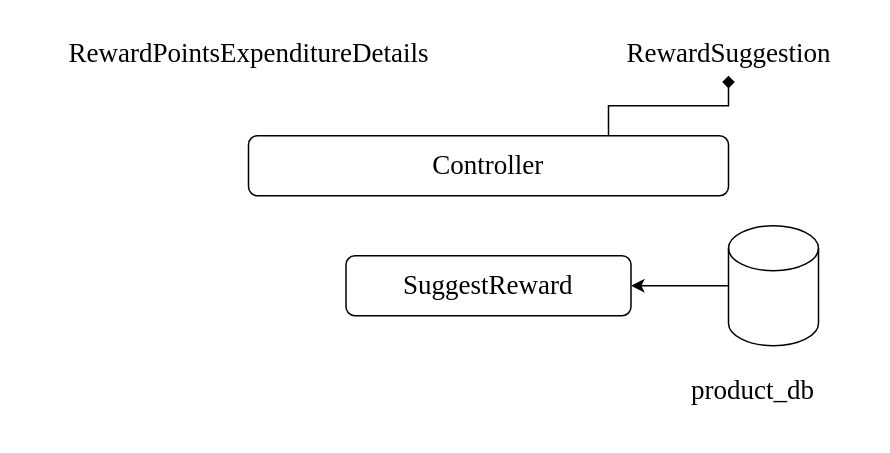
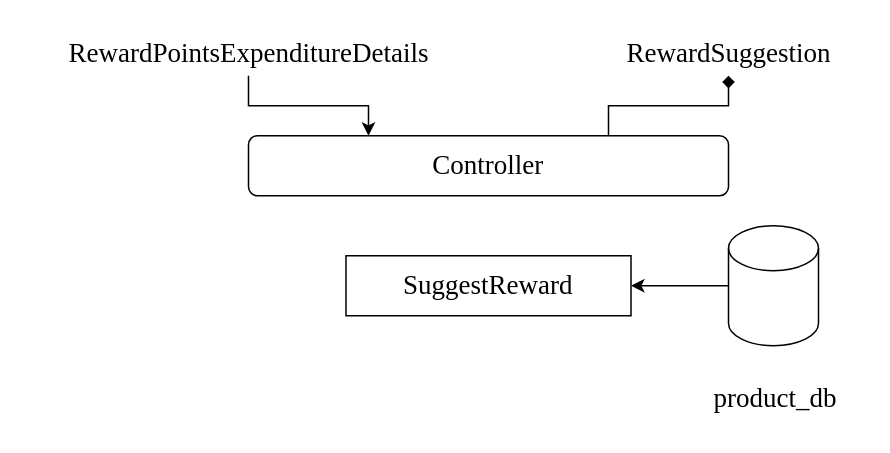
edge "RewardPointsExpenditureDetails" -> "Controller": added
node "SuggestReward": shape rounded rectangle -> rectangle
node "product_db": moved (752, 391) -> (775, 398)
